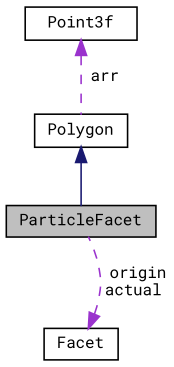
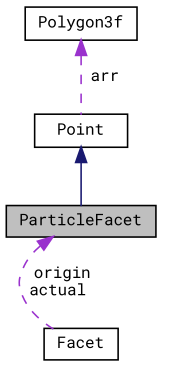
node "Point3f": label "Point3f" -> "Polygon3f"
node "Polygon": label "Polygon" -> "Point"
edge "ParticleFacet" -> "Facet": reversed
